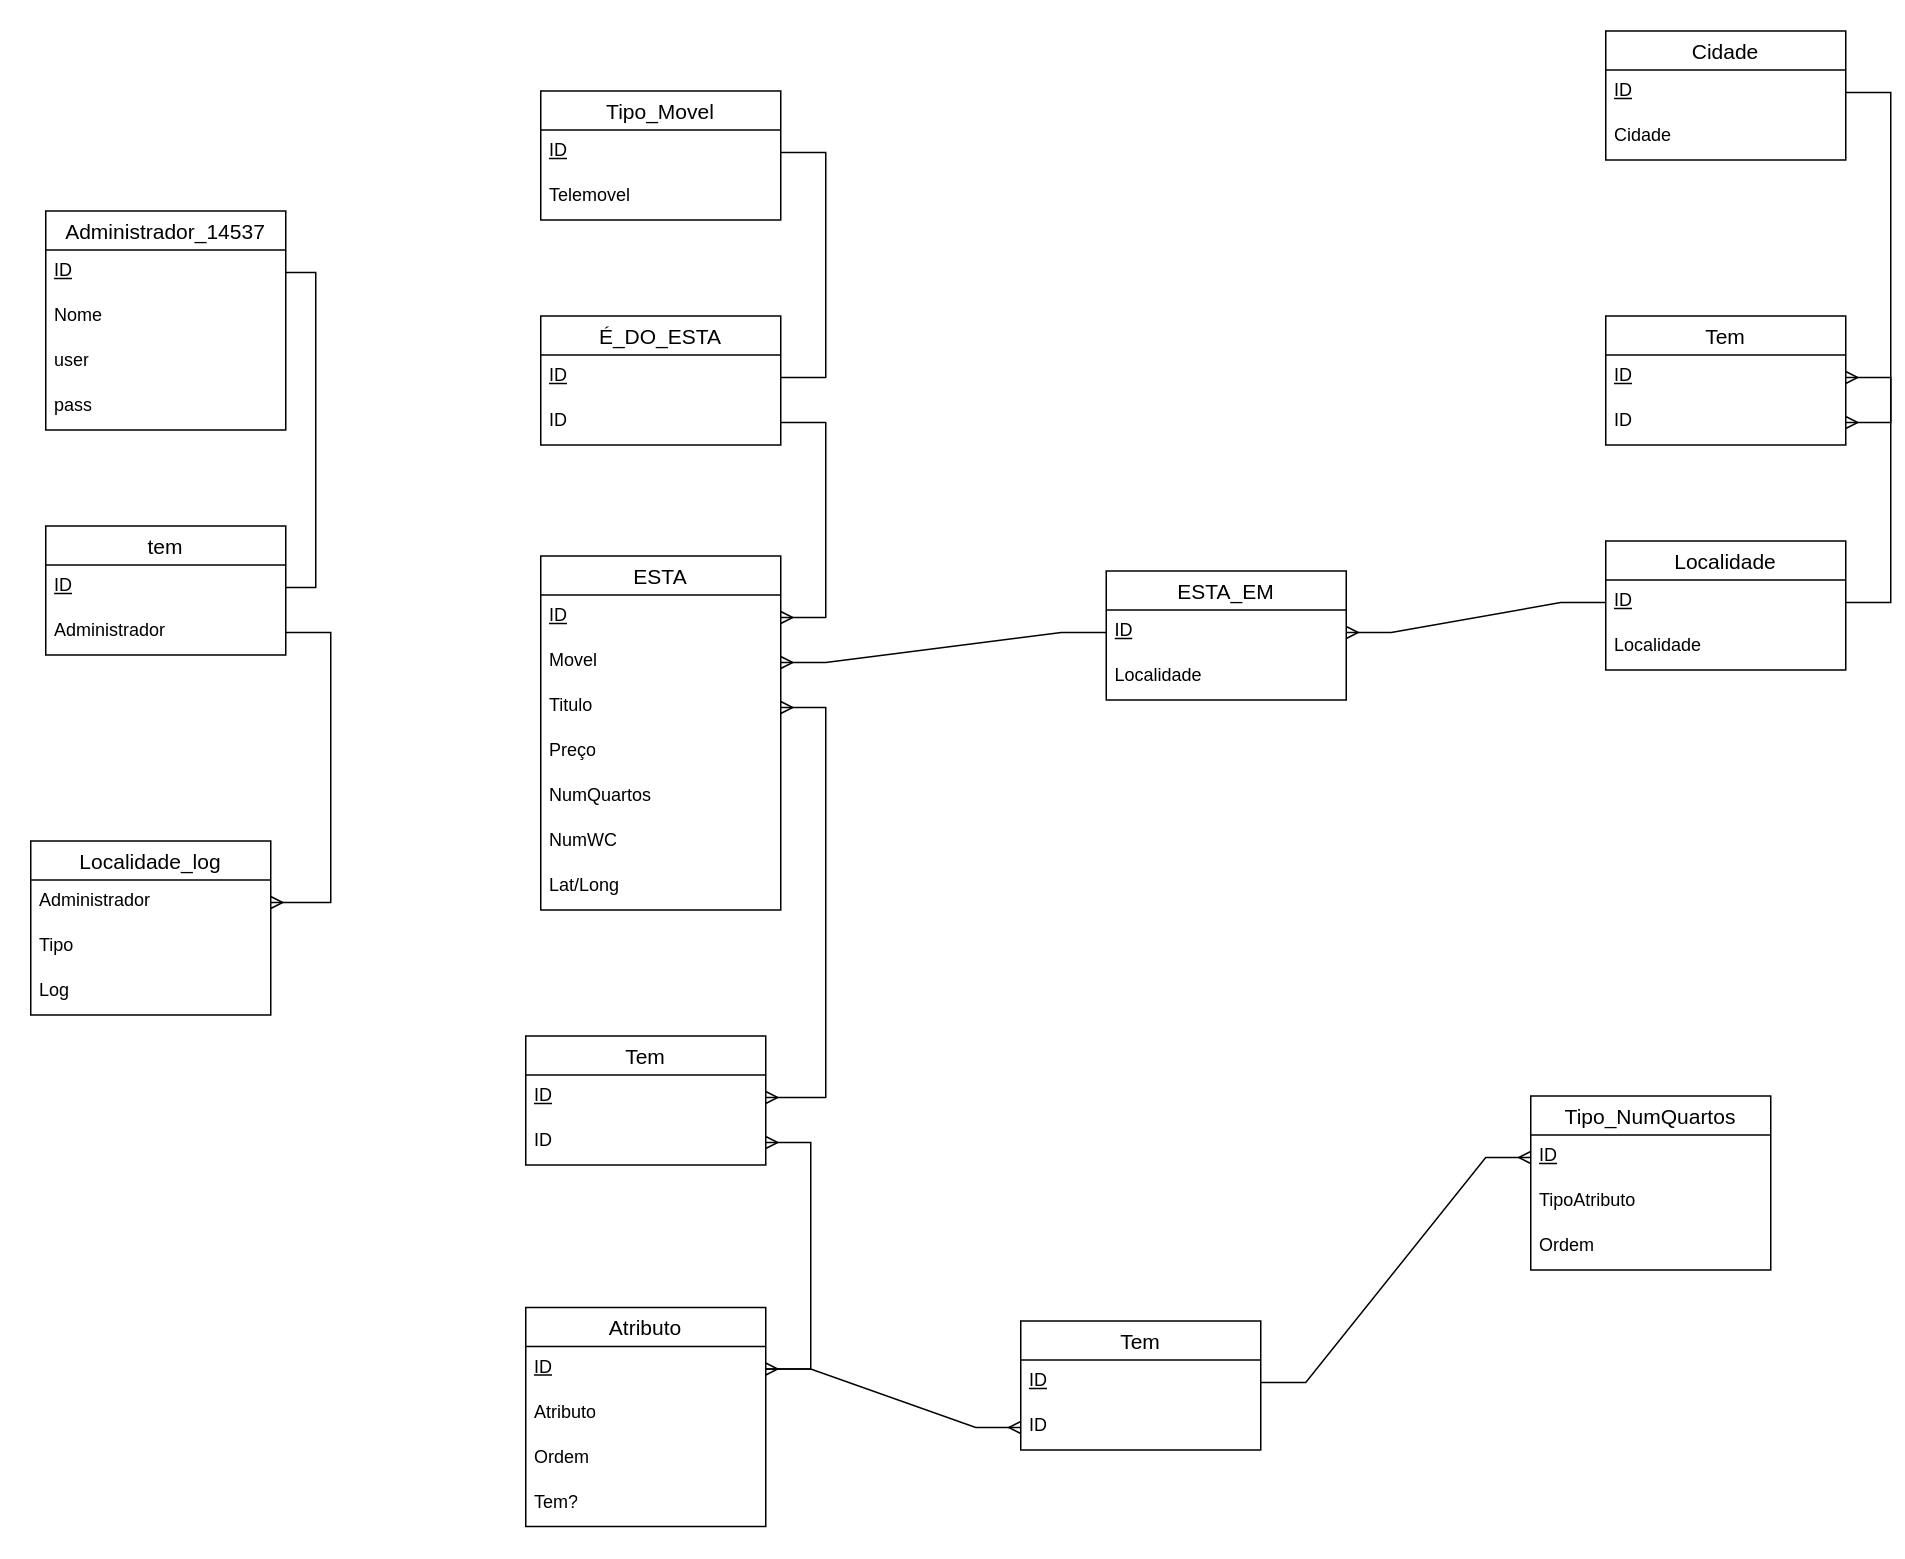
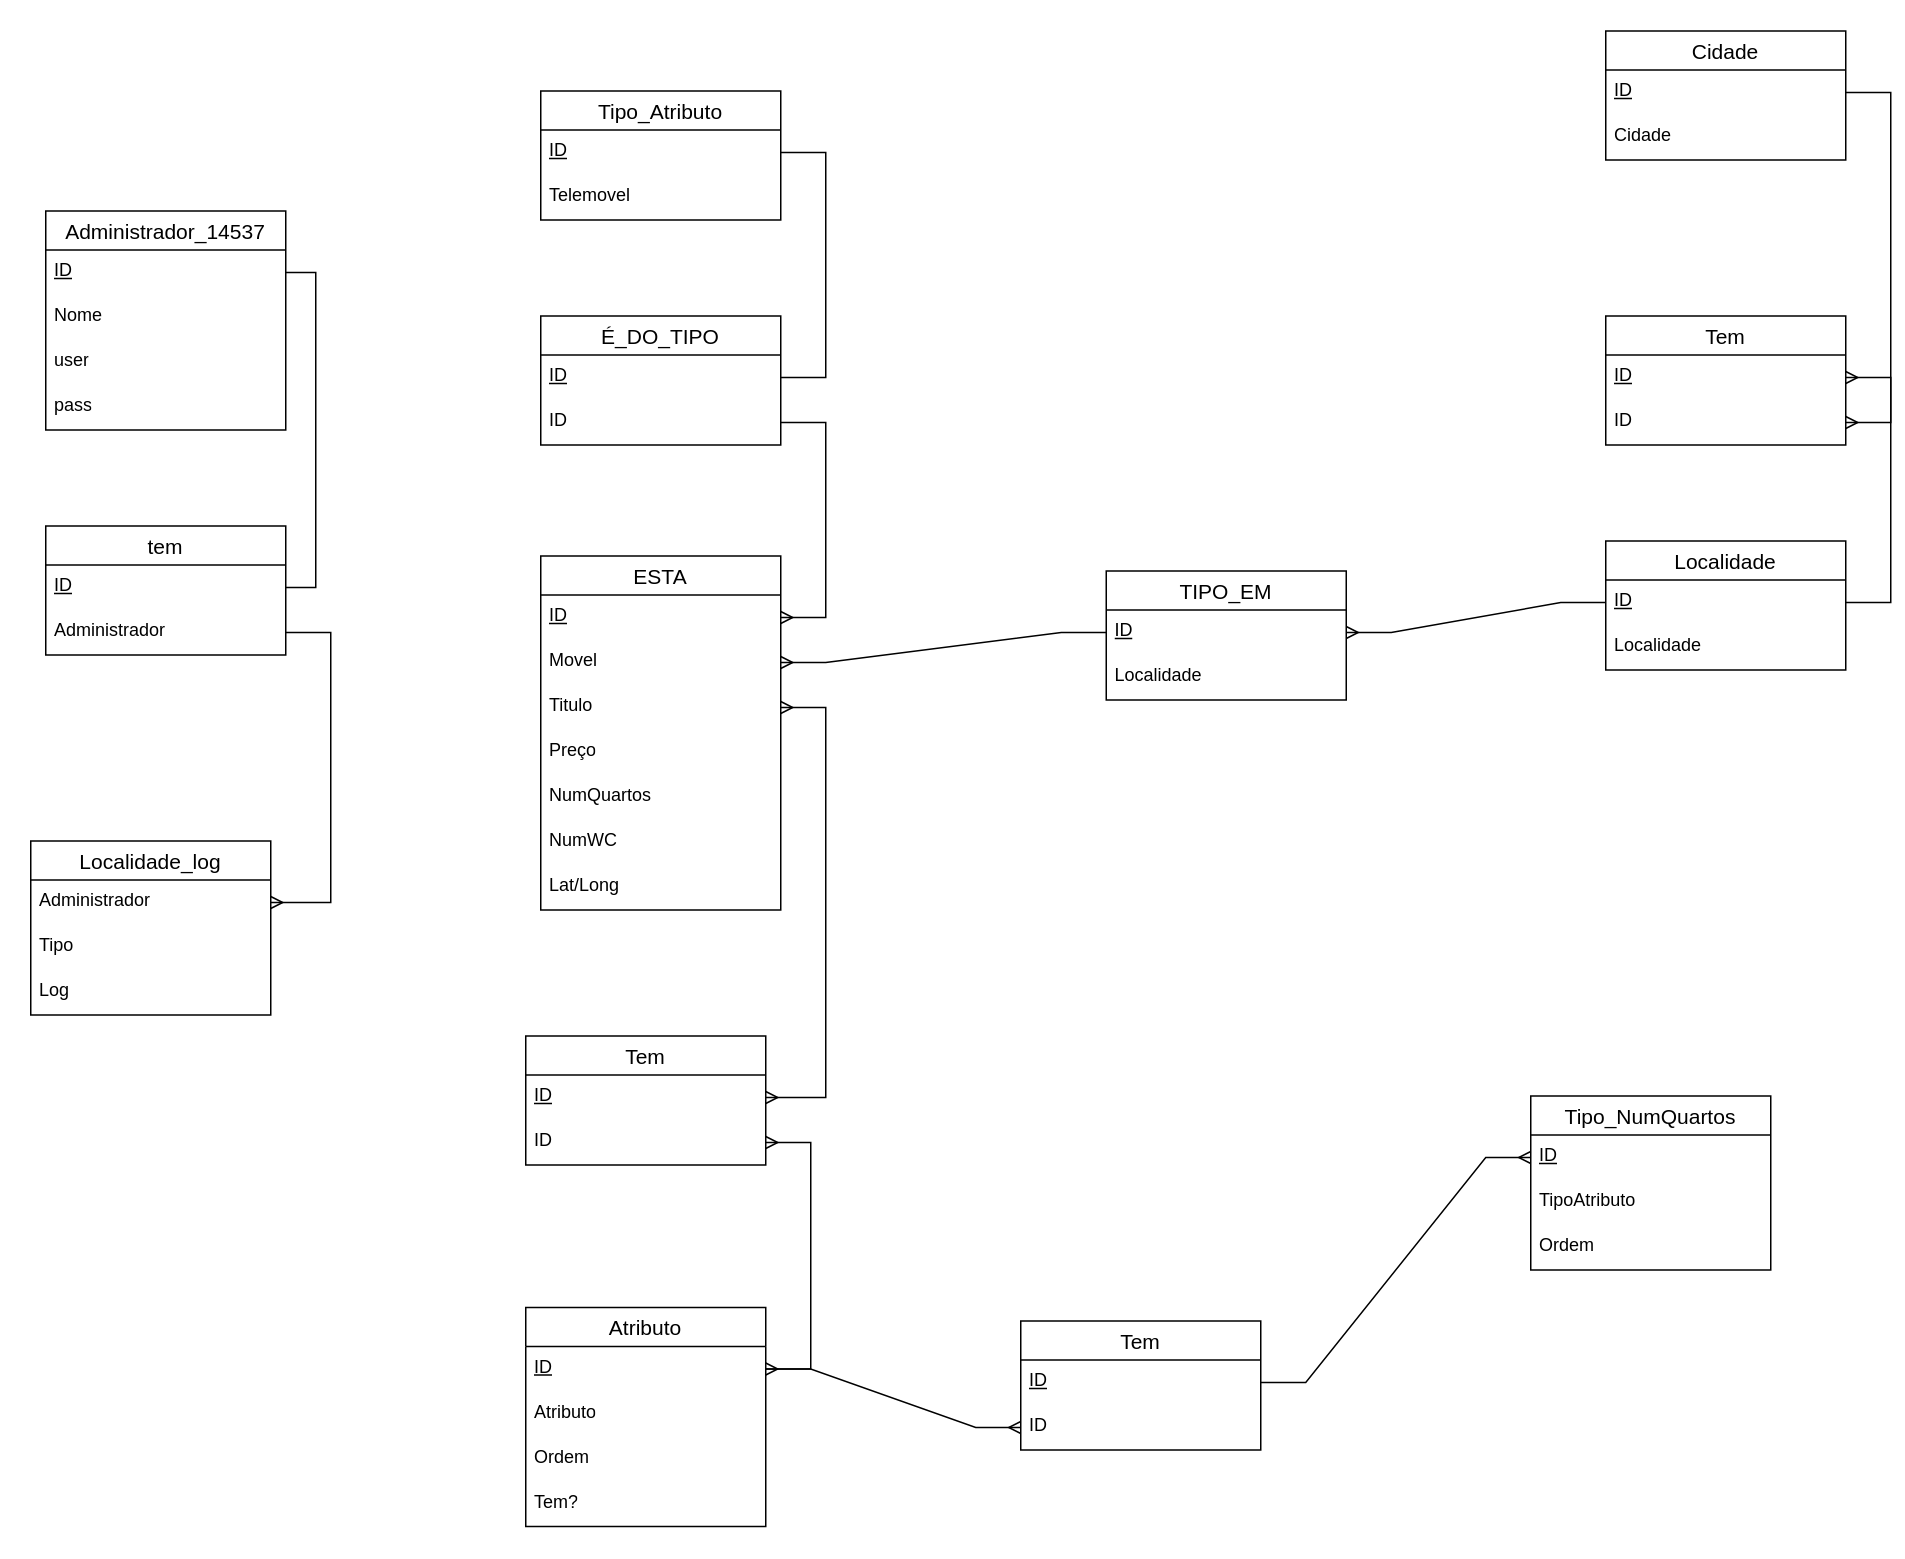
node "Tipo_Movel": label "Tipo_Movel" -> "Tipo_Atributo"
node "É_DO_ESTA": label "É_DO_ESTA" -> "É_DO_TIPO"
node "ESTA_EM": label "ESTA_EM" -> "TIPO_EM"
